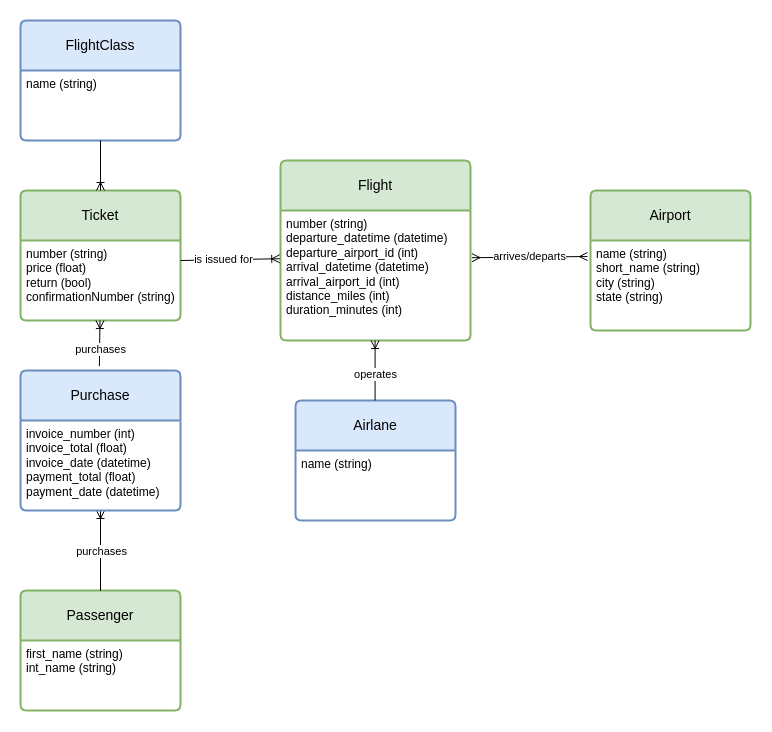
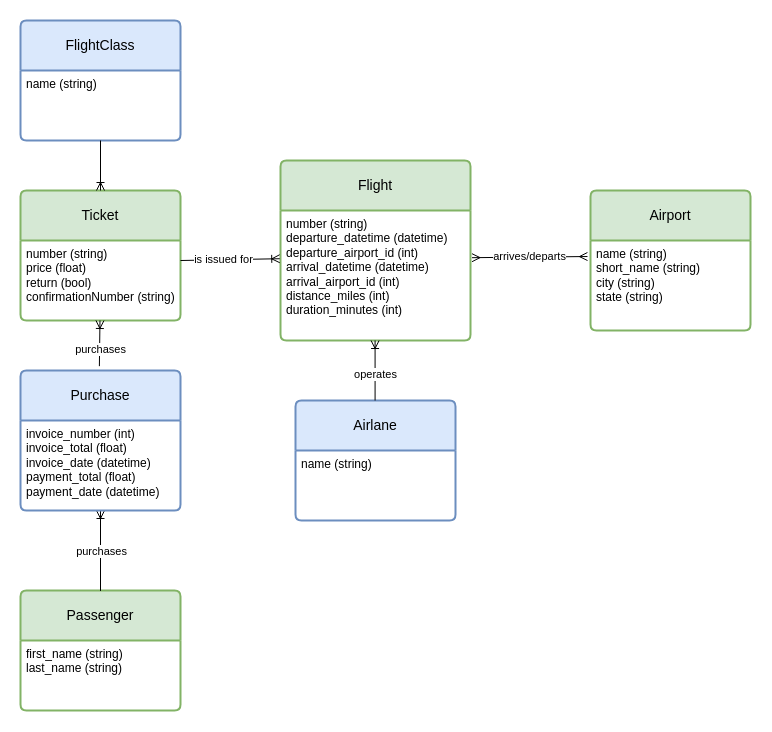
node "first_name (string) int_name (string)": label "first_name (string) int_name (string)" -> "first_name (string) last_name (string)"
